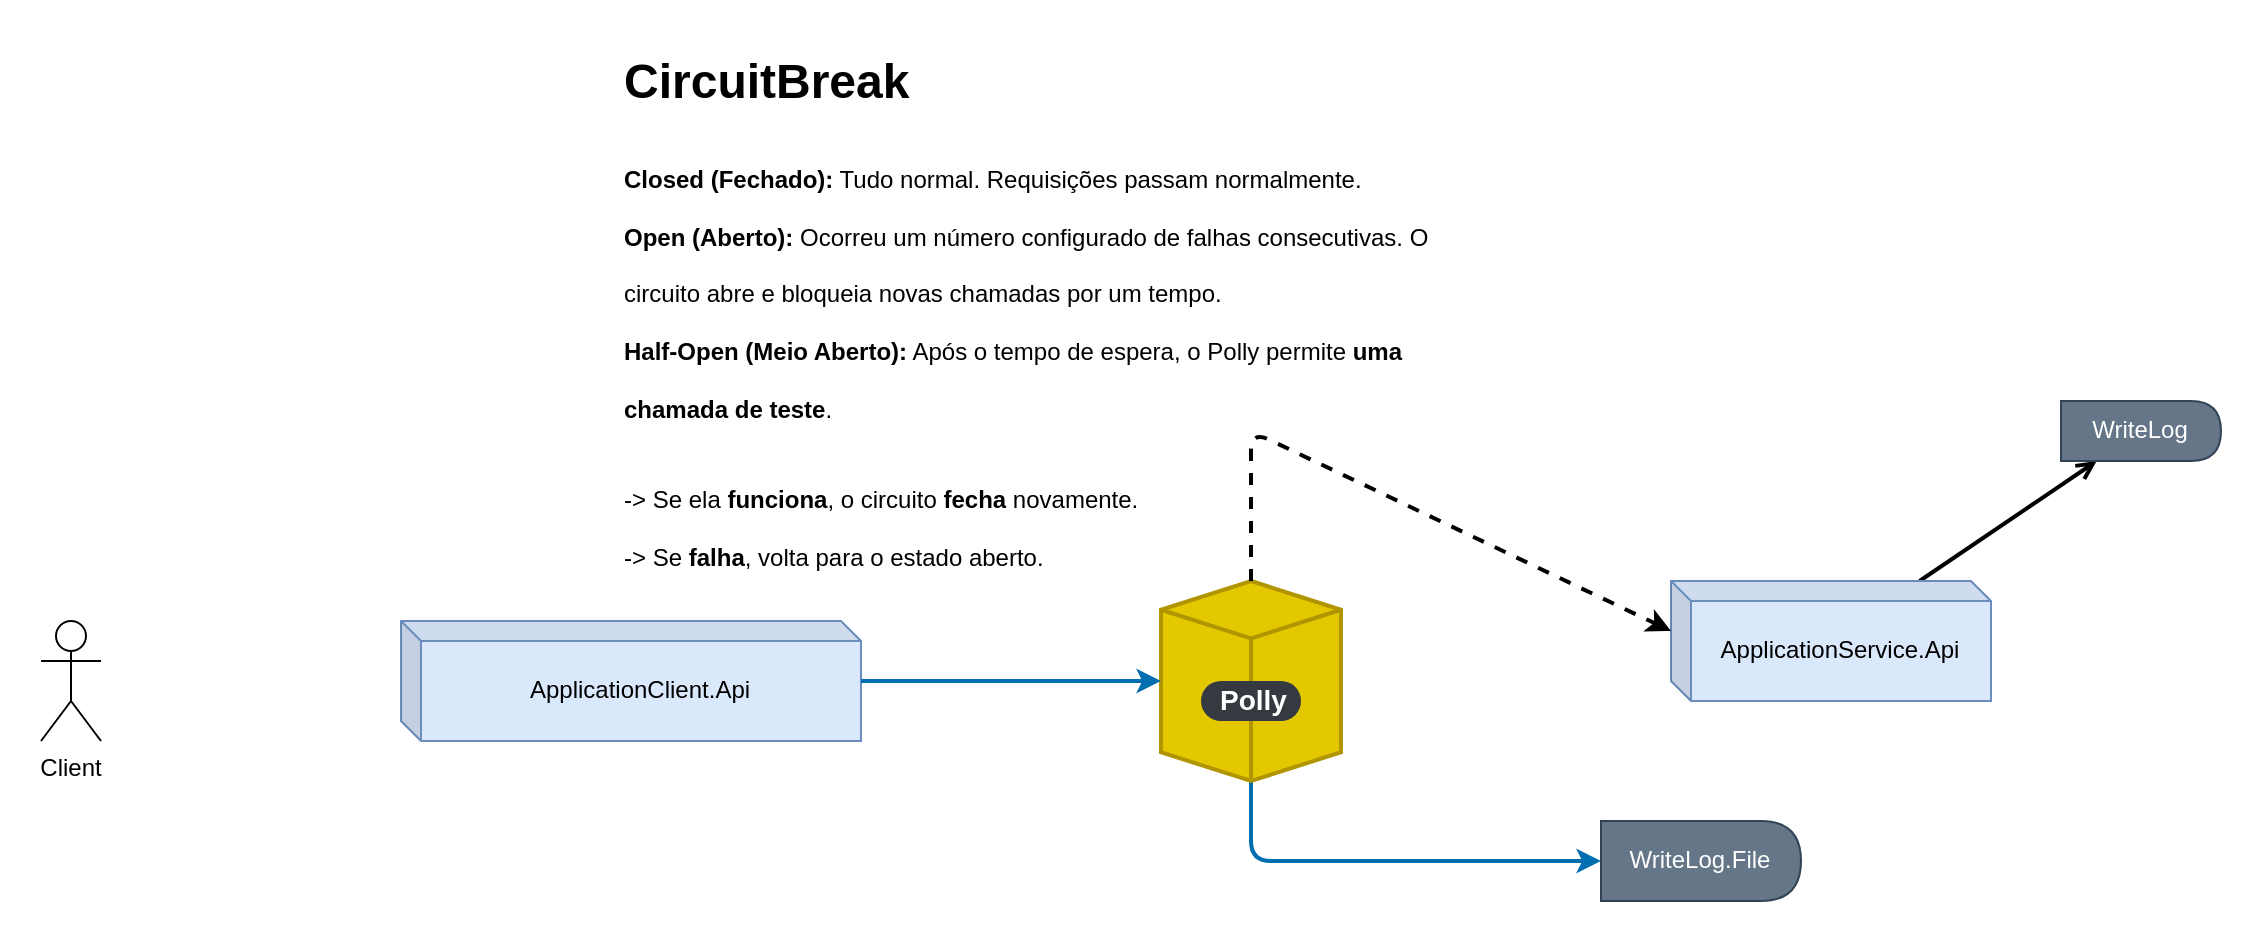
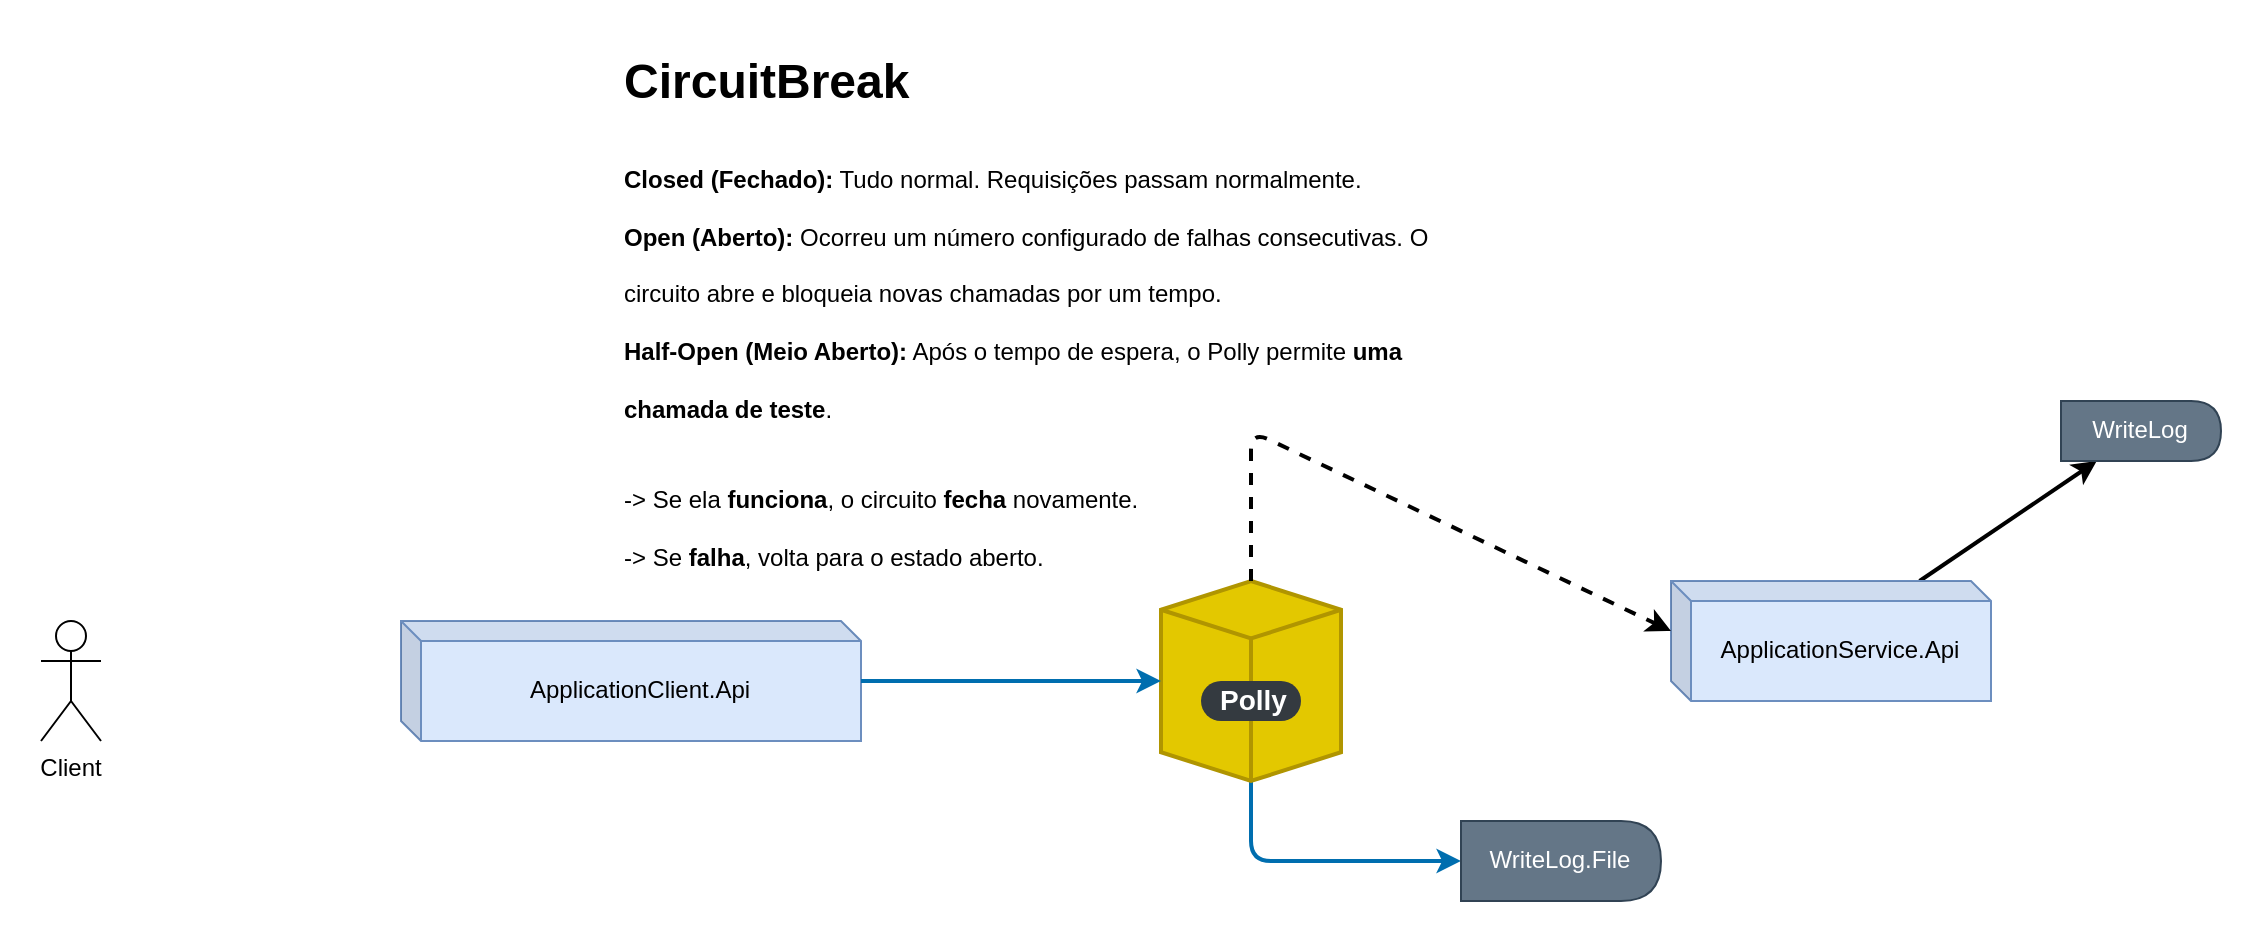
edge "ApplicationService.Api" -> "WriteLog": arrowhead open -> classic
node "WriteLog.File": moved (1701, 861) -> (1561, 861)
